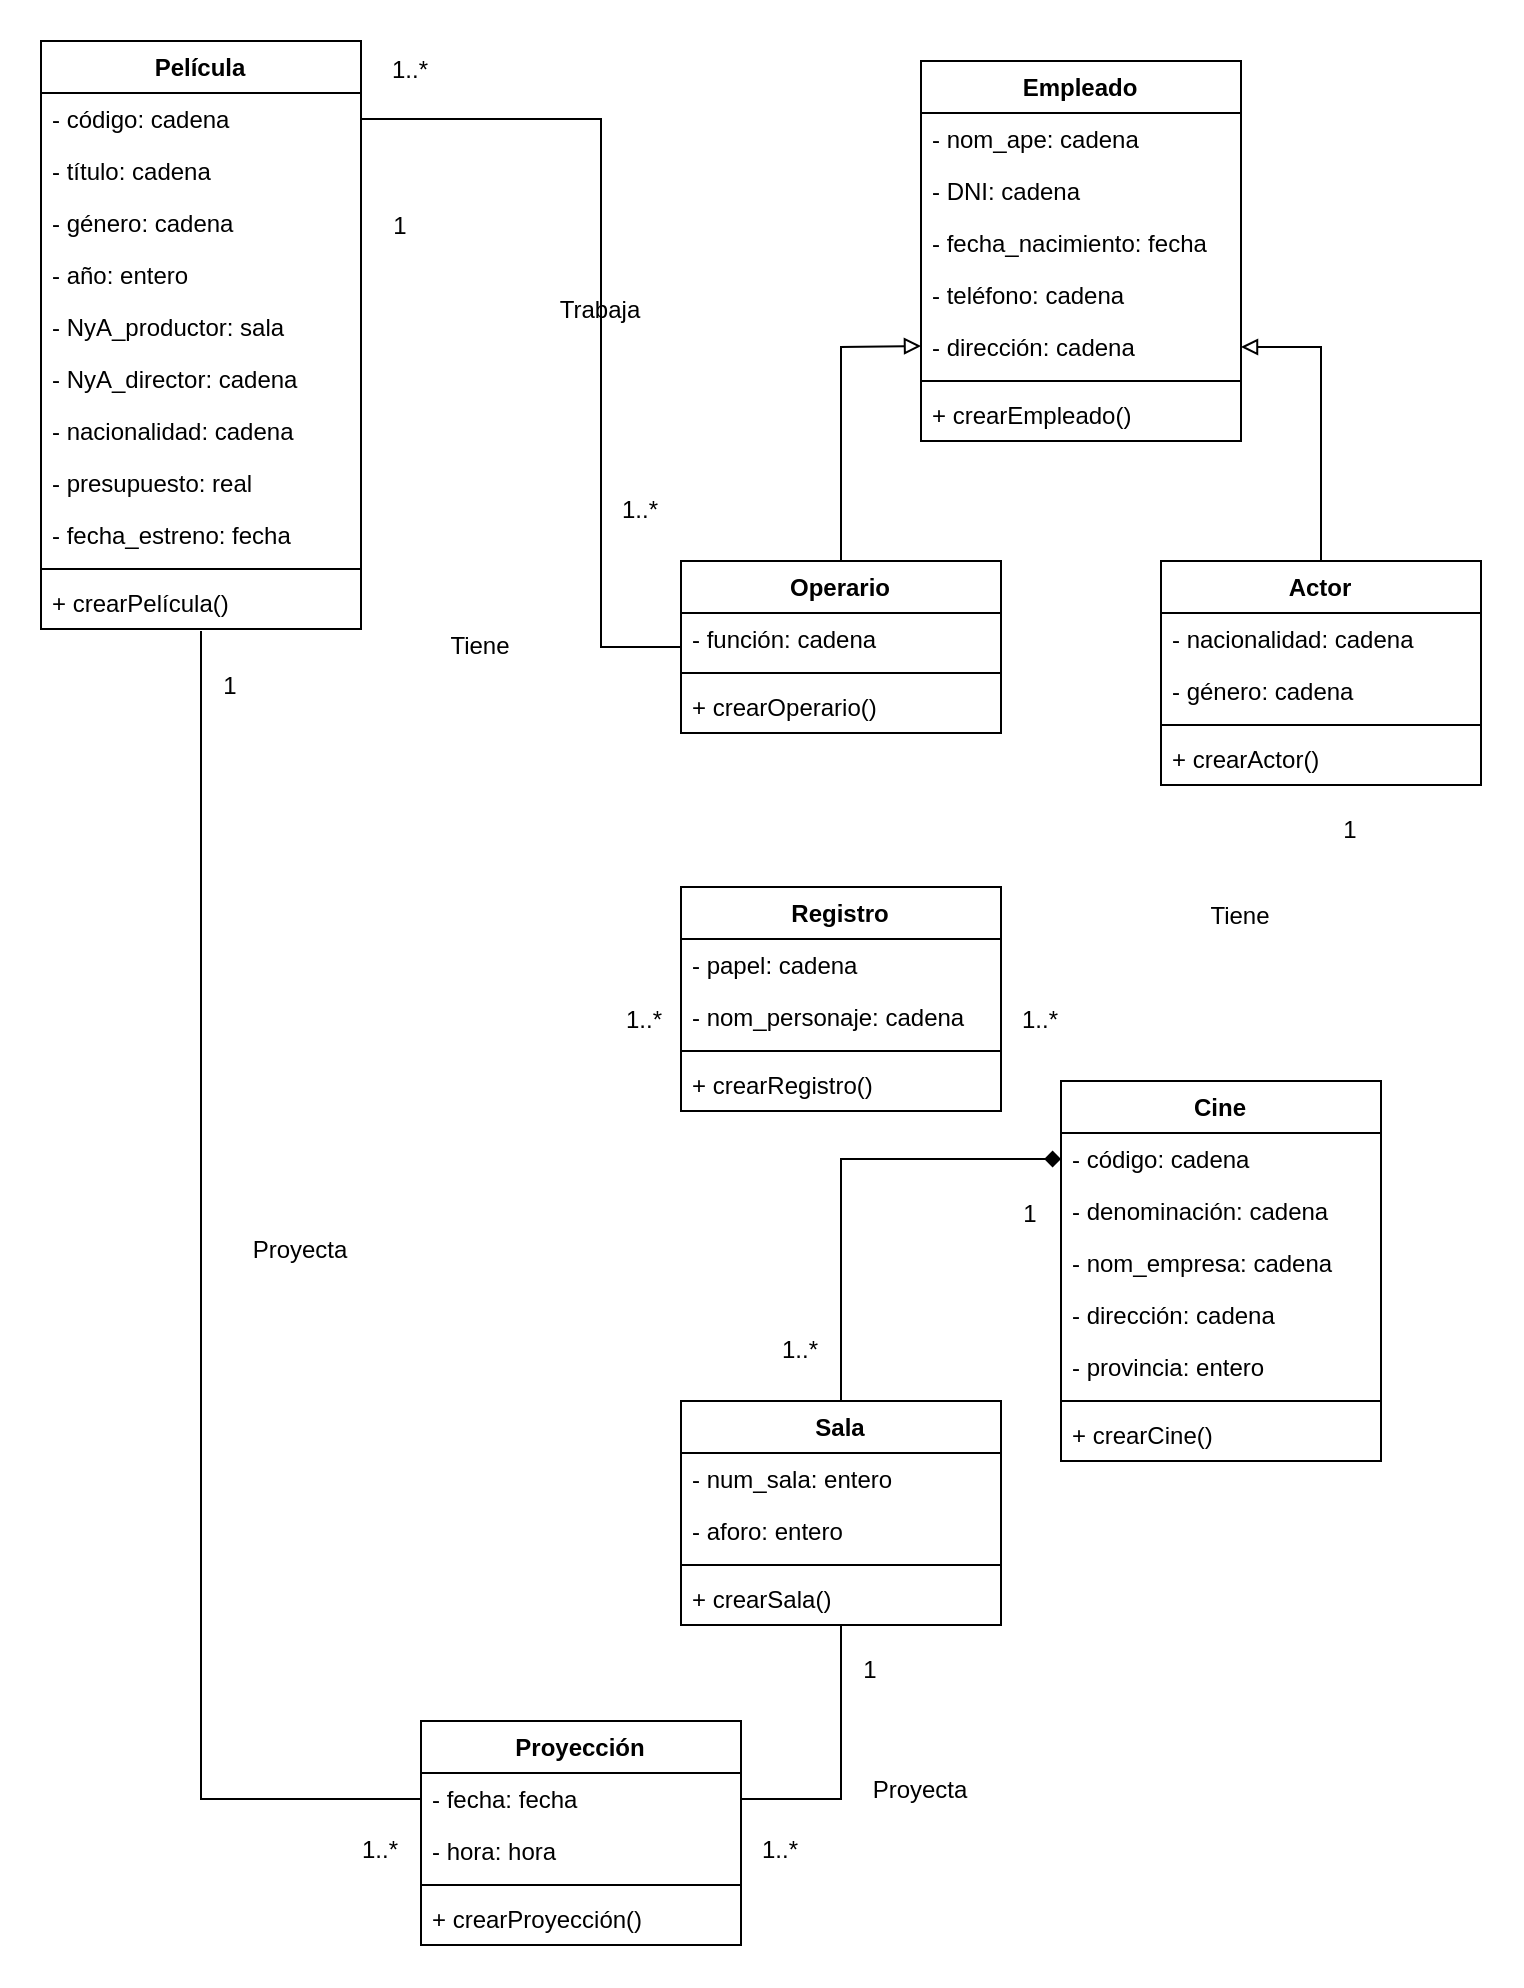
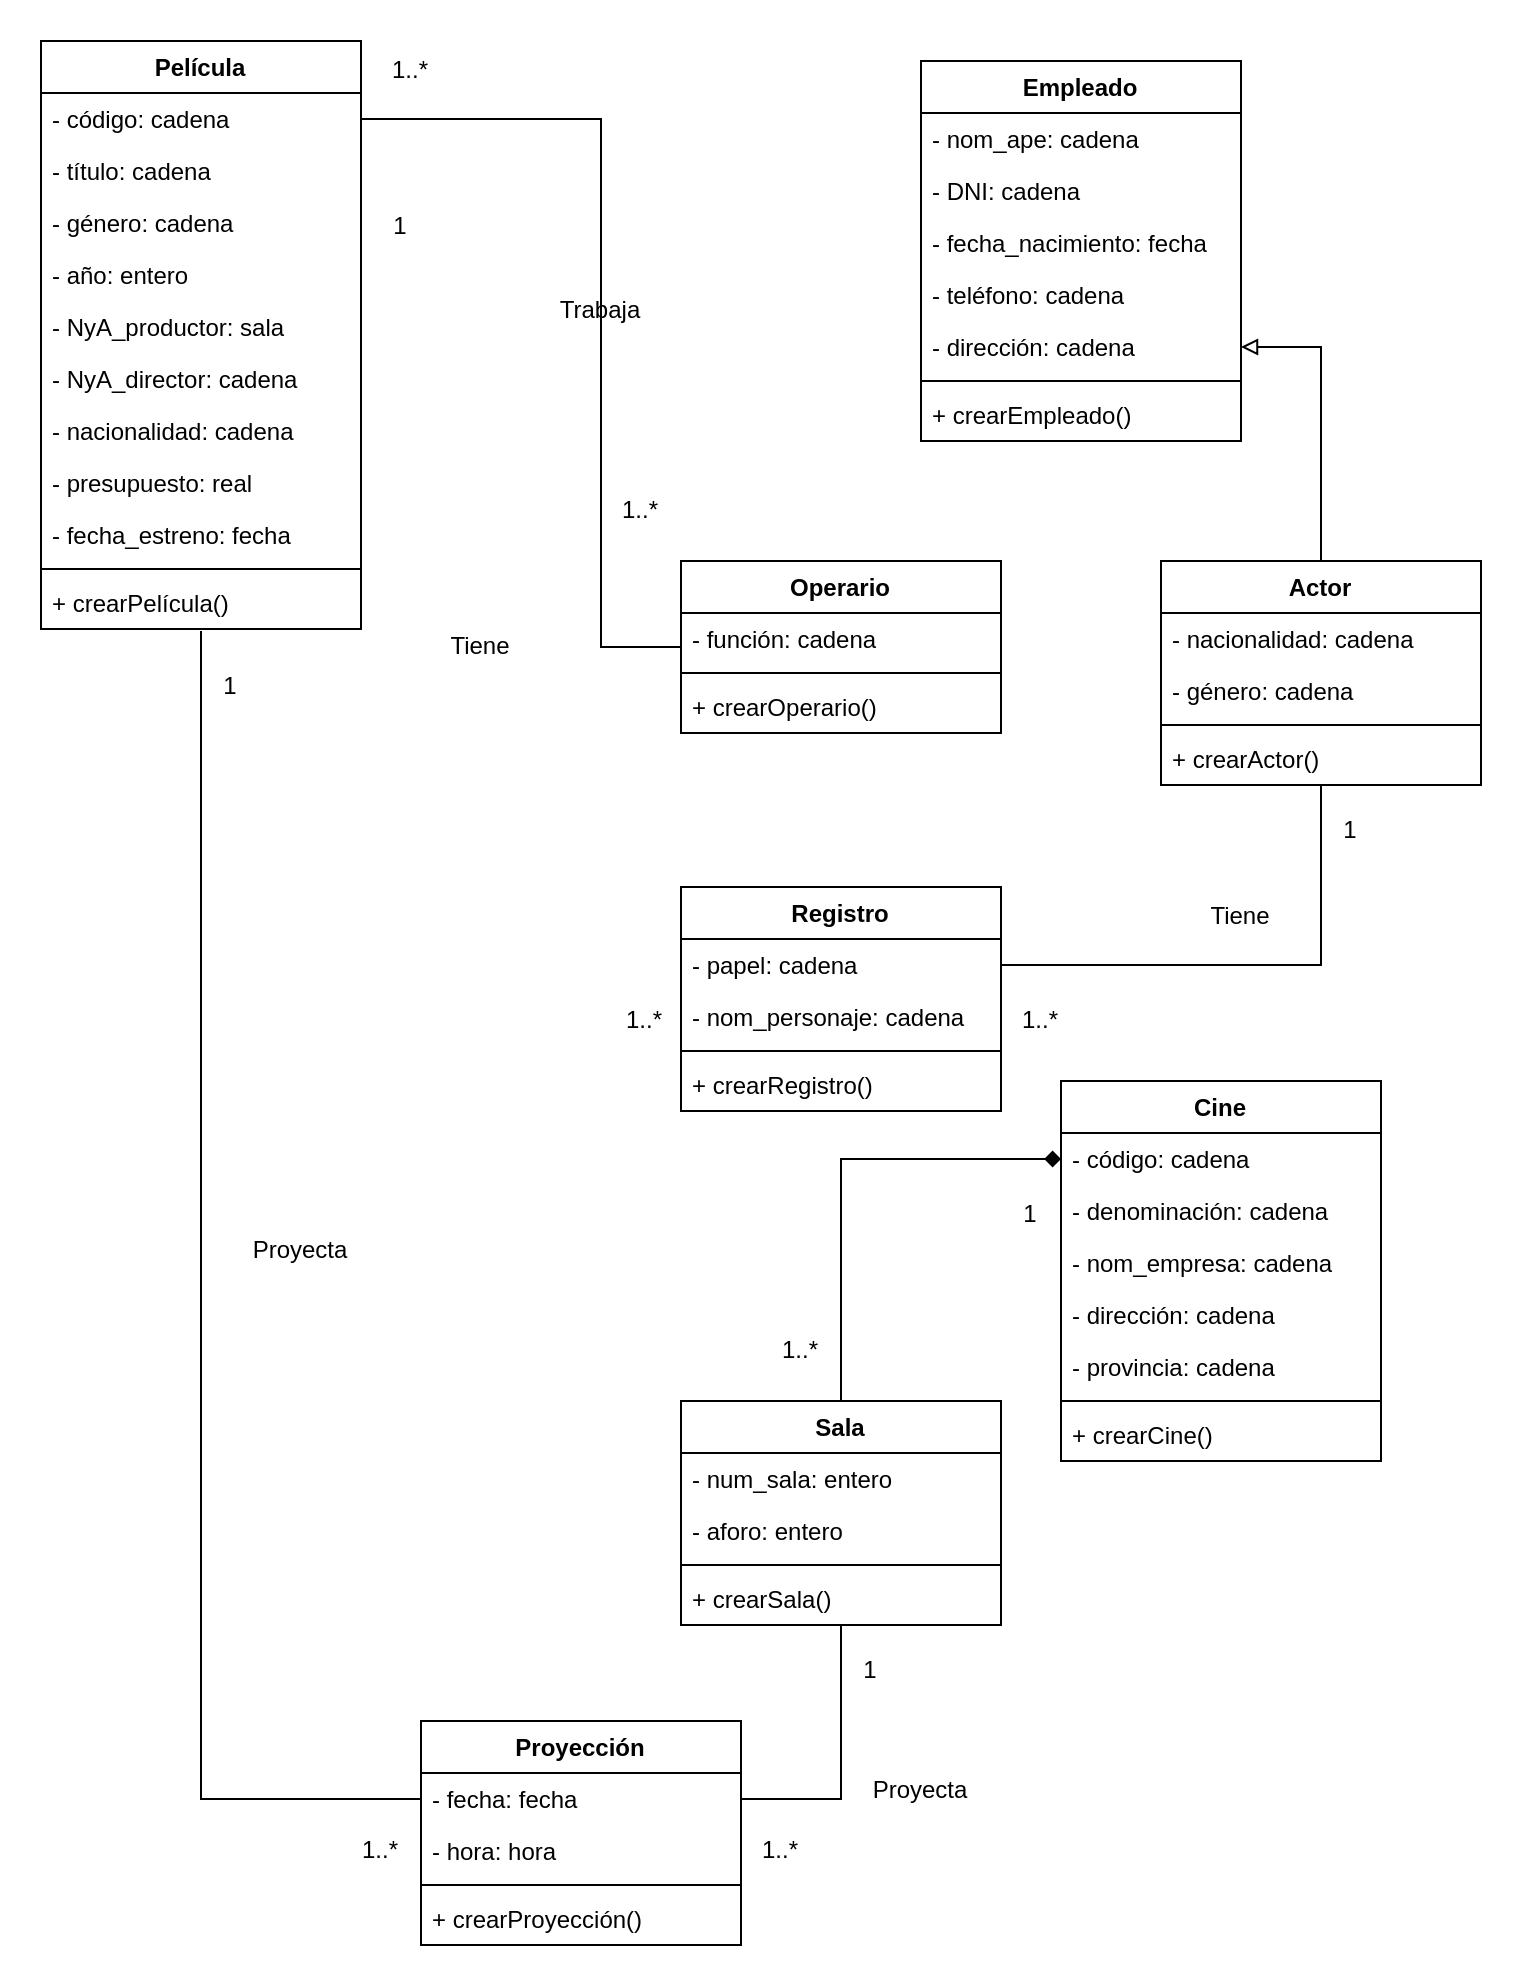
edge "Operario" -> "Empleado": removed
edge "+ crearActor()" -- "- papel: cadena": added
node "- provincia: entero": label "- provincia: entero" -> "- provincia: cadena"
